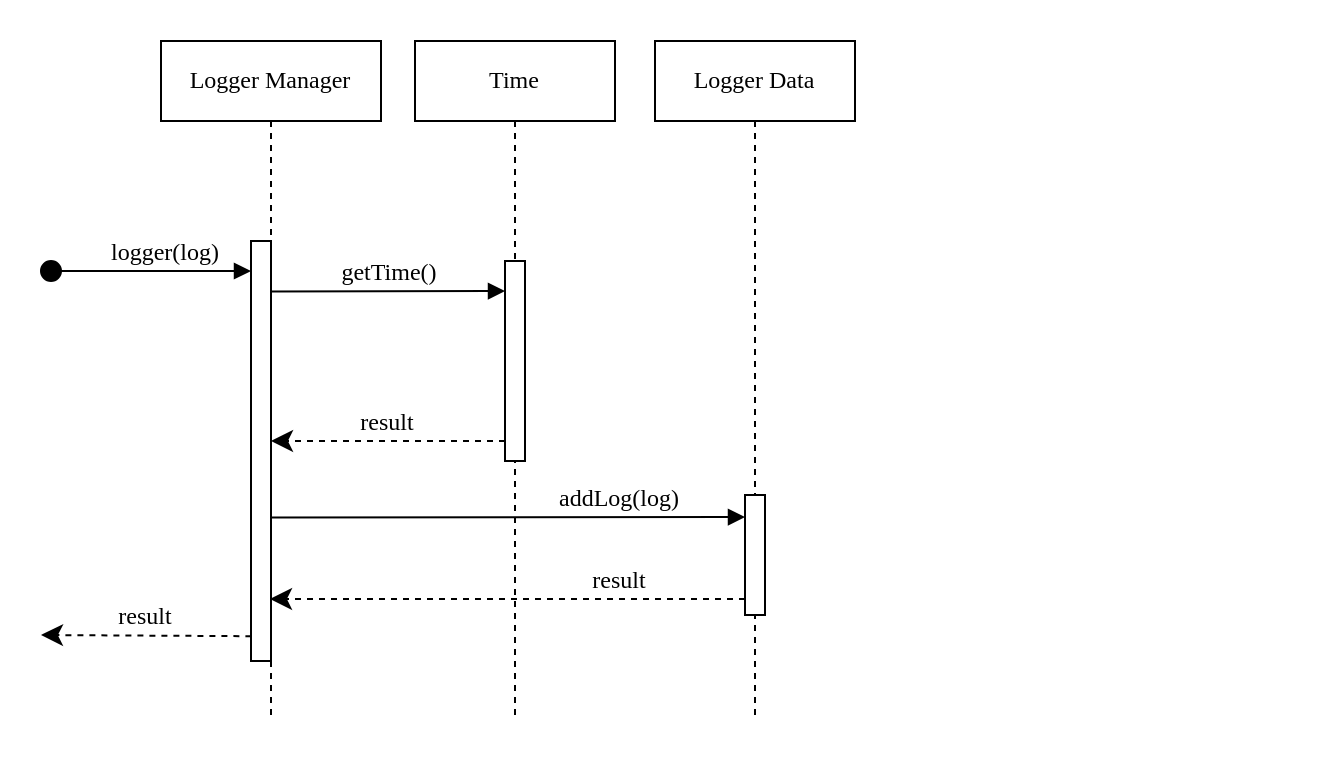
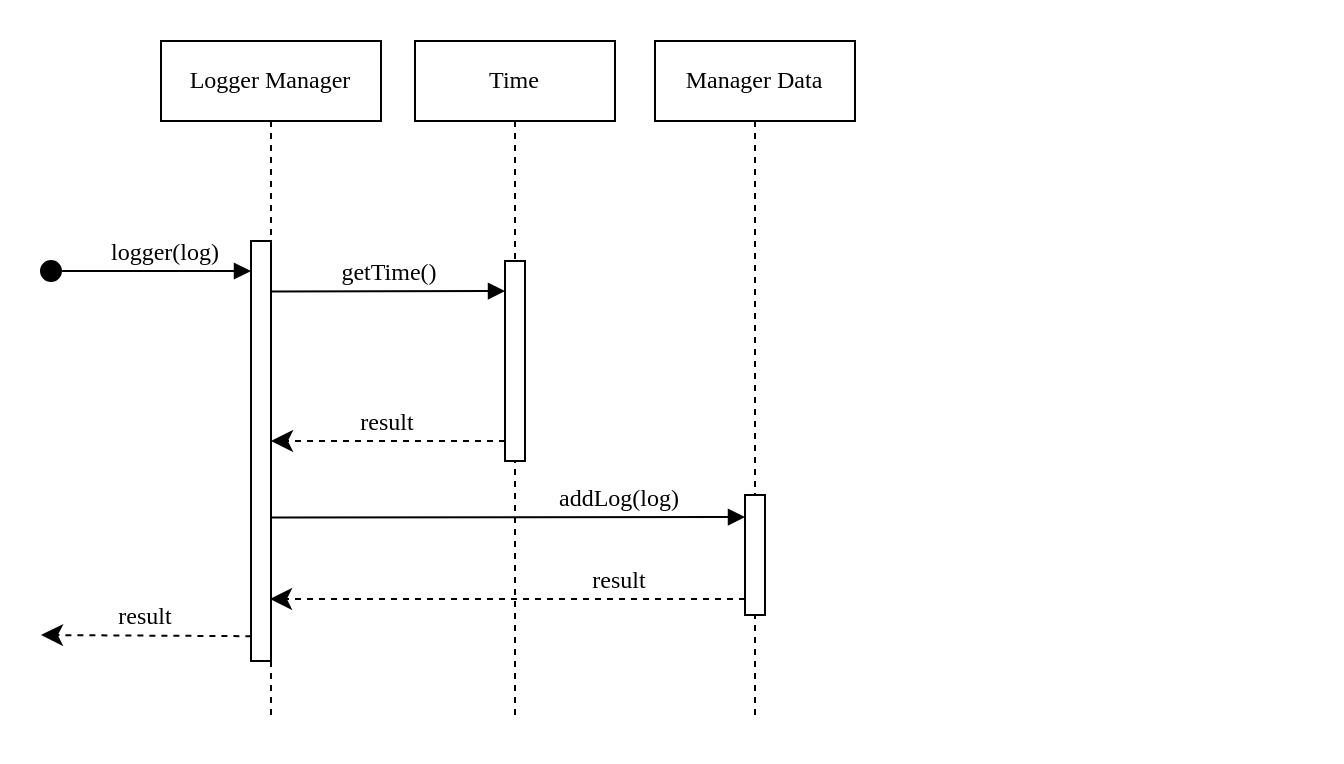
node "Logger Data": label "Logger Data" -> "Manager Data"
